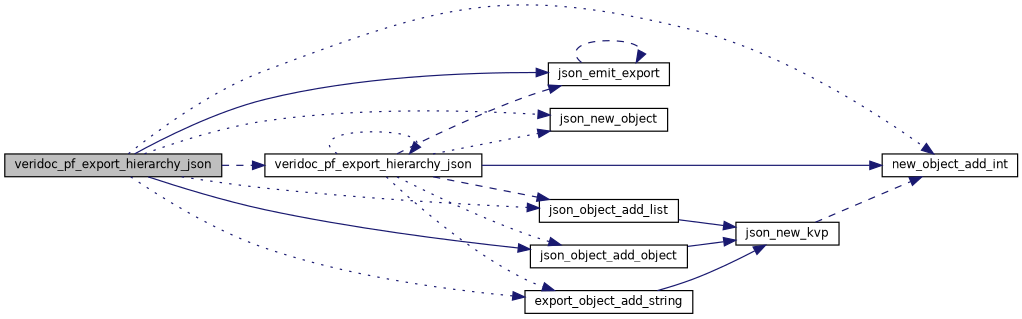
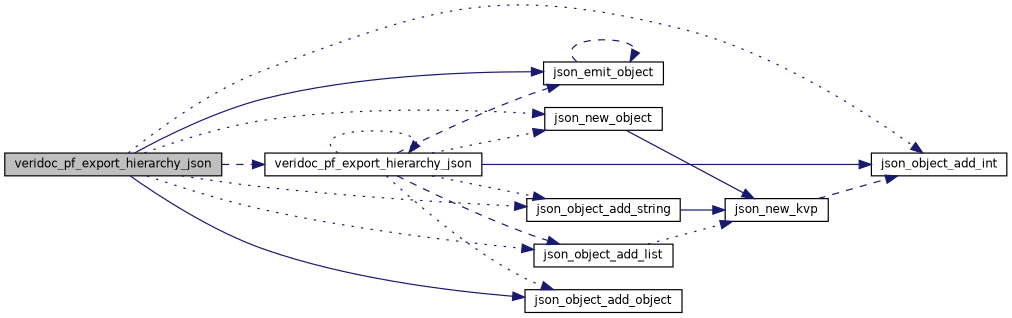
node "json_emit_export": label "json_emit_export" -> "json_emit_object"
node "new_object_add_int": label "new_object_add_int" -> "json_object_add_int"
edge "json_object_add_list" -> "json_new_kvp": style solid -> dotted
edge "json_object_add_object" -> "json_new_kvp": now "json_new_object" -> "json_new_kvp"
node "export_object_add_string": label "export_object_add_string" -> "json_object_add_string"
